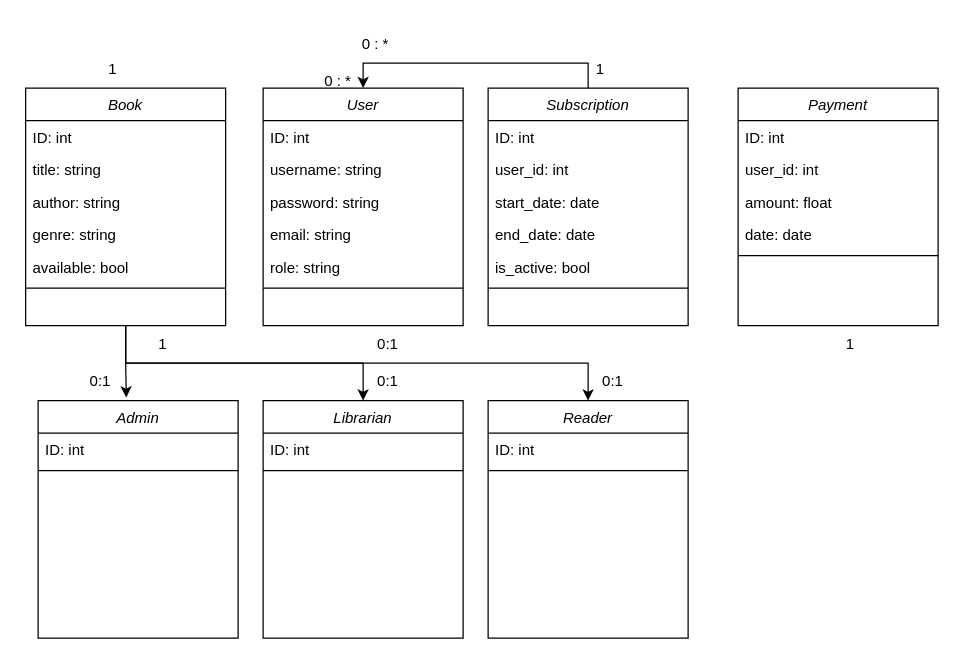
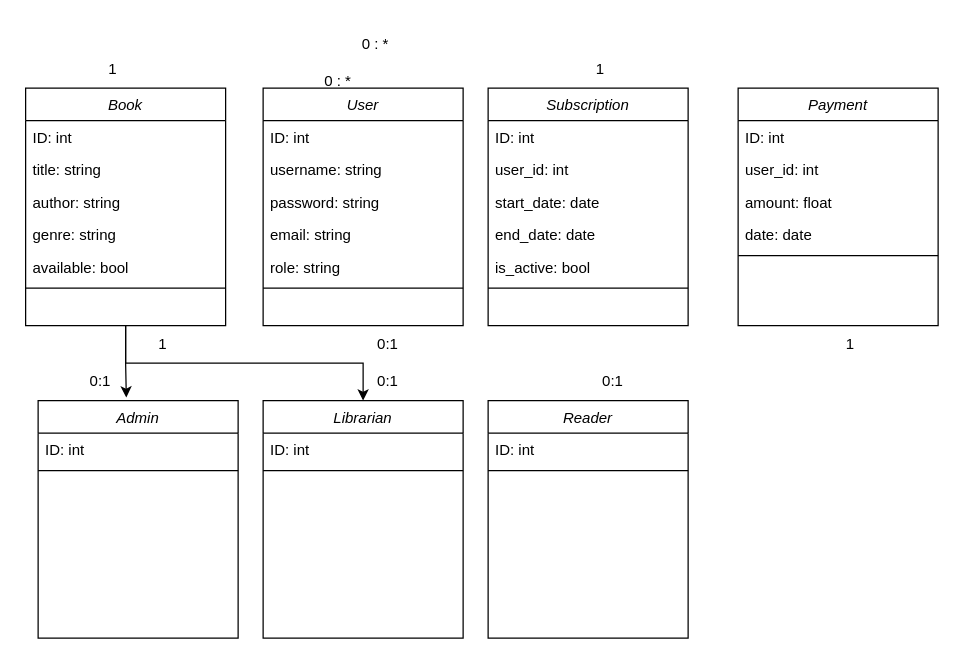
edge "Subscription" -> "User": removed
edge "Book" -> "Reader": removed
